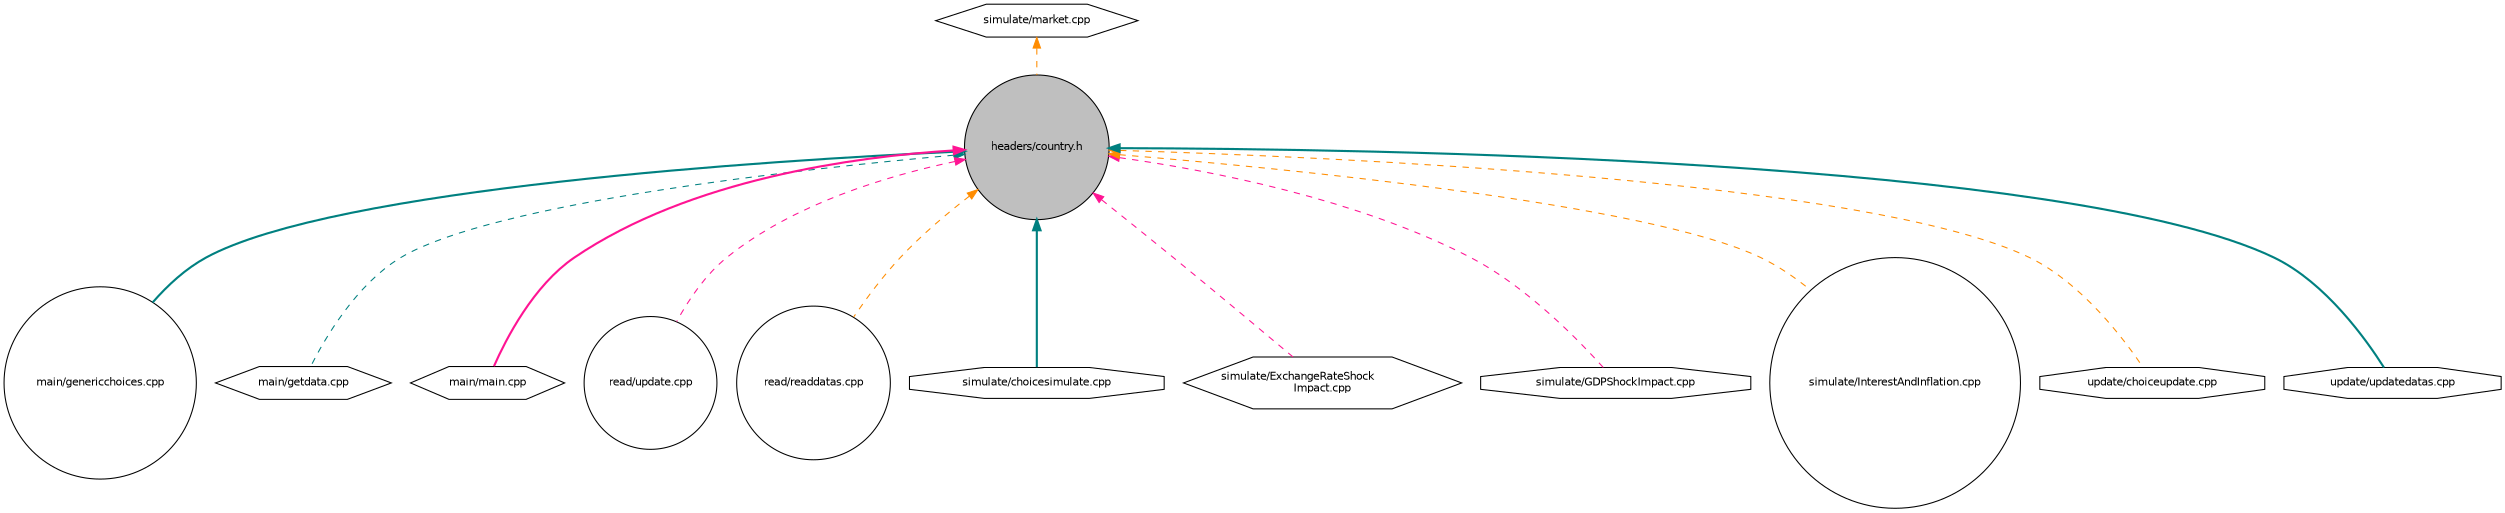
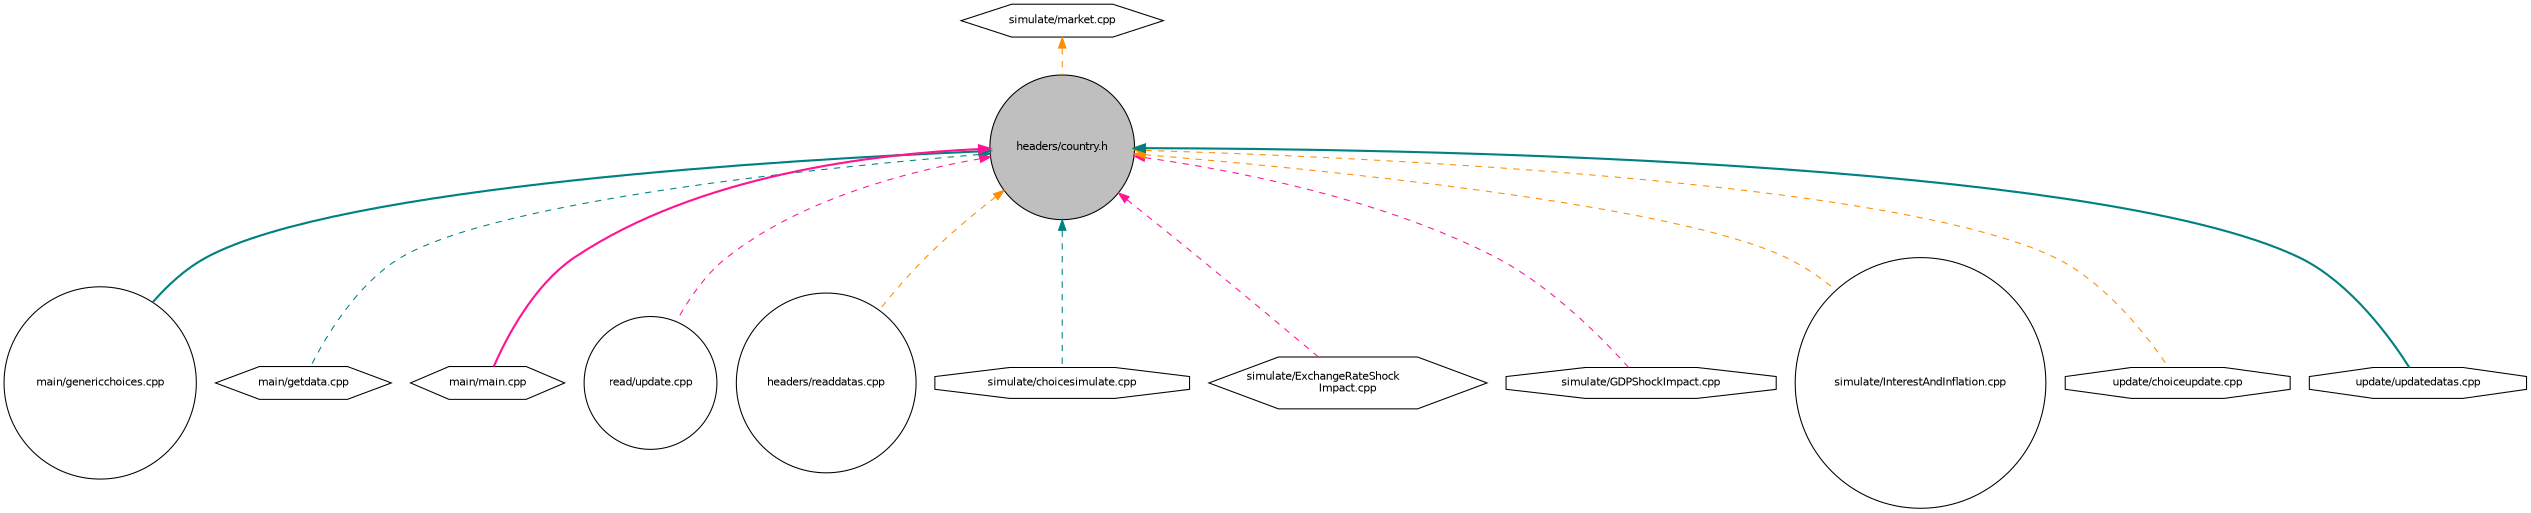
edge "simulate/choicesimulate.cpp" -> "headers/country.h": style bold -> dashed
node "read/readdatas.cpp": label "read/readdatas.cpp" -> "headers/readdatas.cpp"
